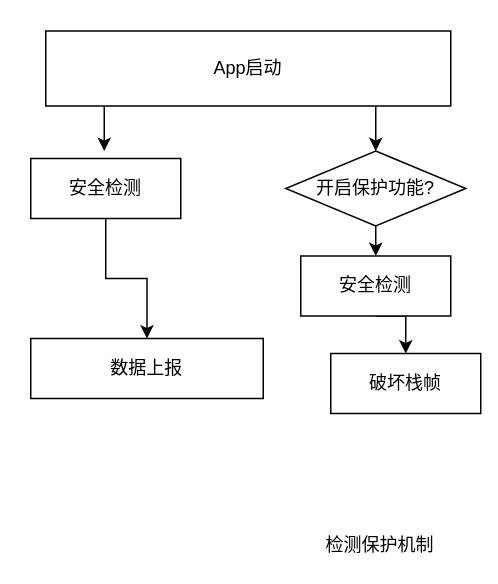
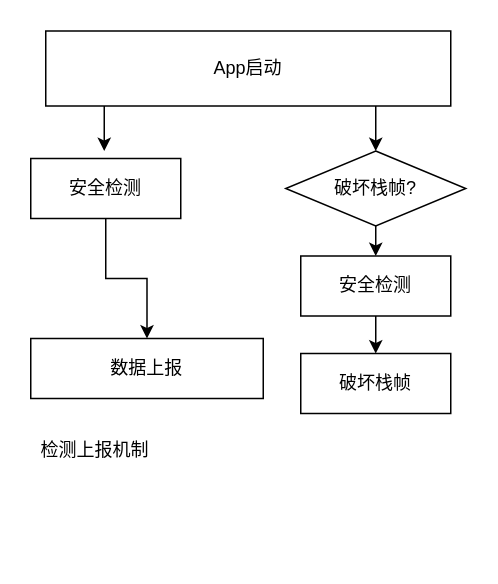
node "开启保护功能?": label "开启保护功能?" -> "破坏栈帧?"
node "破坏栈帧": moved (406, 383) -> (376, 383)
node "检测上报机制": added
node "检测保护机制": removed
